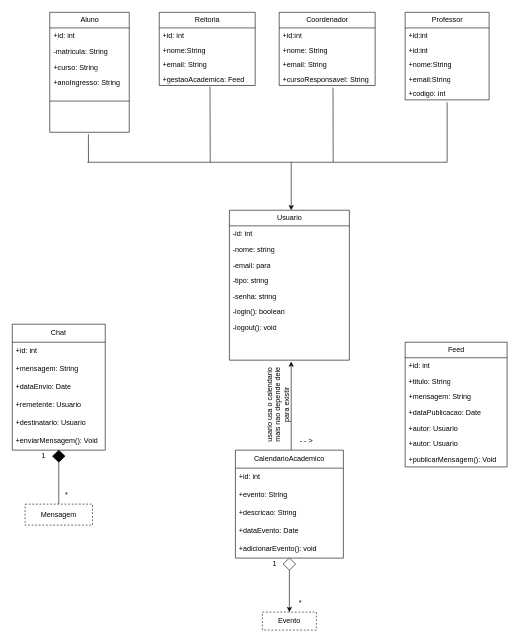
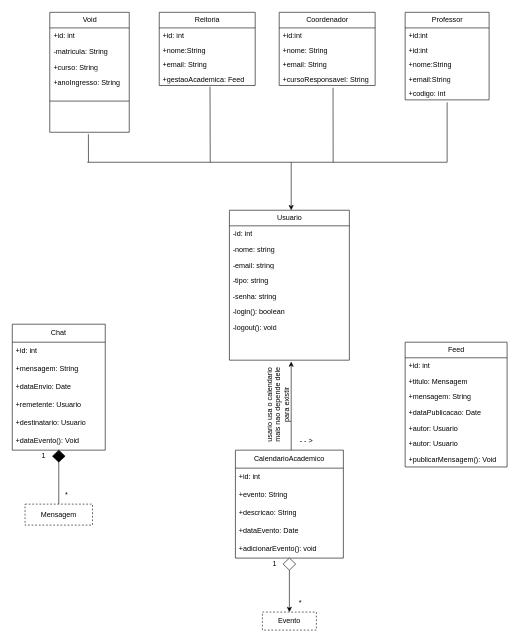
node "Aluno": label "Aluno" -> "Void"
node "-email: para": label "-email: para" -> "-email: string"
node "+titulo: String": label "+titulo: String" -> "+titulo: Mensagem"
node "+enviarMensagem(): Void": label "+enviarMensagem(): Void" -> "+dataEvento(): Void"
